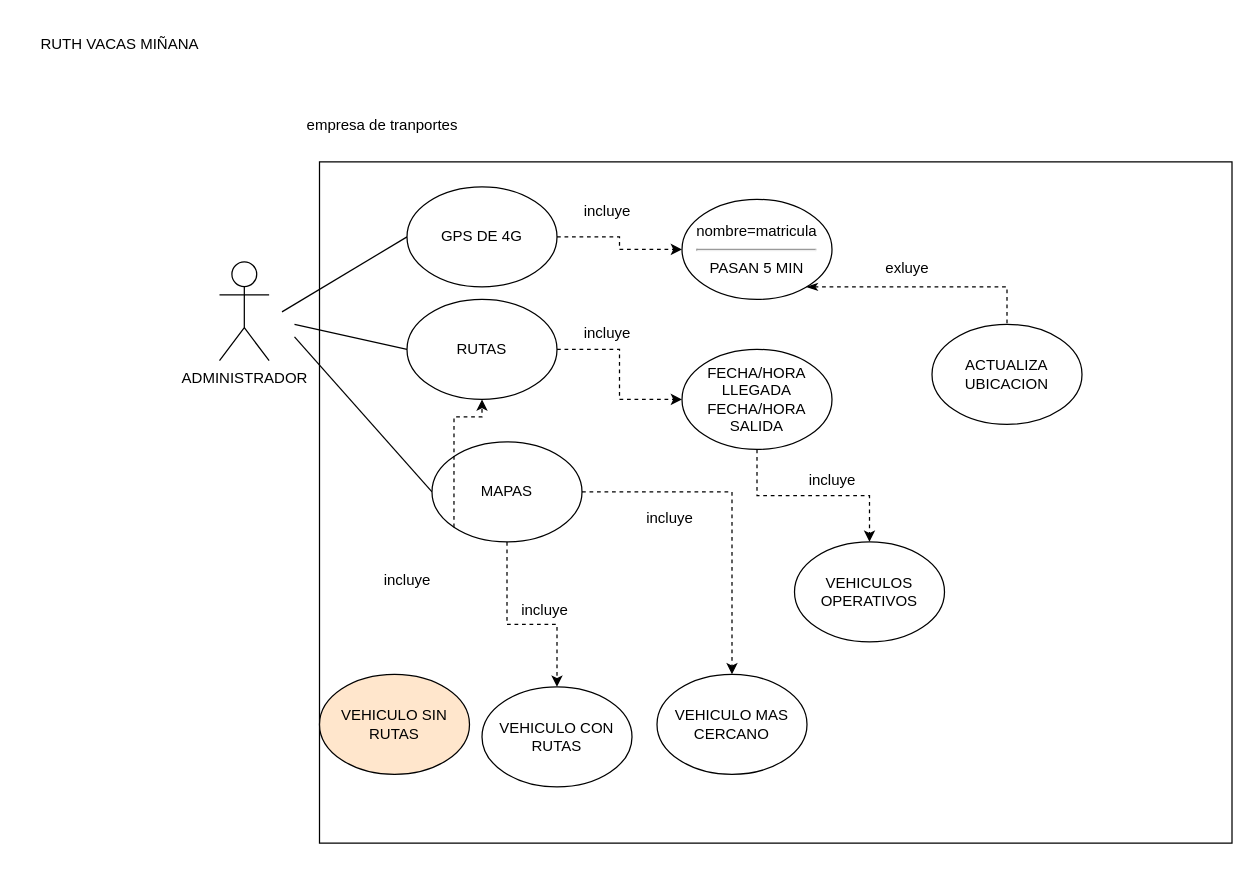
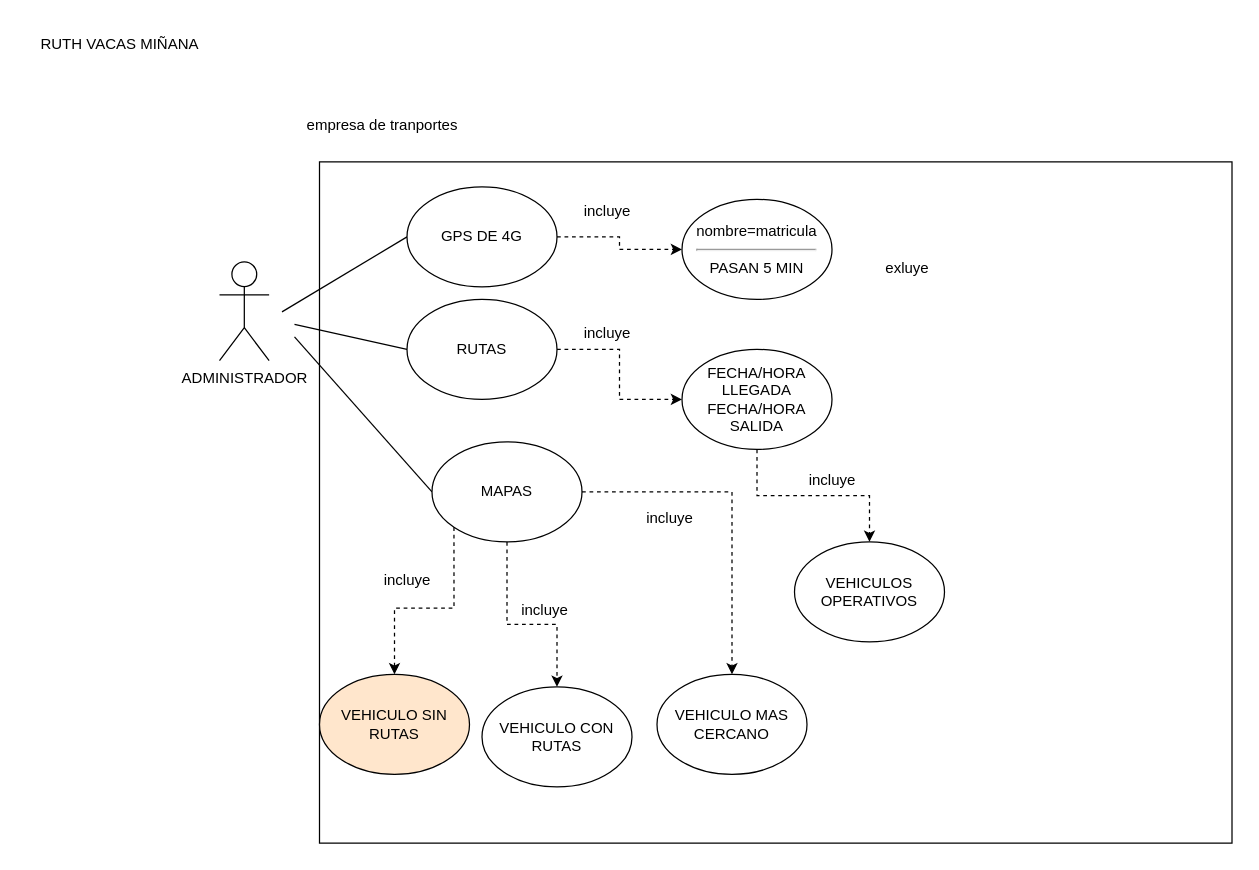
edge "ACTUALIZA UBICACION" -> "nombre=matricula PASAN 5 MIN": removed
node "ACTUALIZA UBICACION": removed
edge "MAPAS" -> "RUTAS": now "MAPAS" -> "VEHICULO SIN RUTAS"
